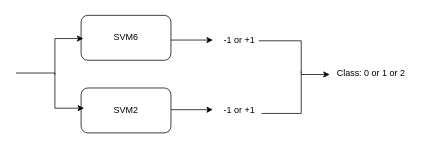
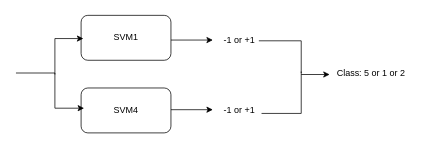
node "SVM6": label "SVM6" -> "SVM1"
node "Class: 0 or 1 or 2": label "Class: 0 or 1 or 2" -> "Class: 5 or 1 or 2"
node "SVM2": label "SVM2" -> "SVM4"
